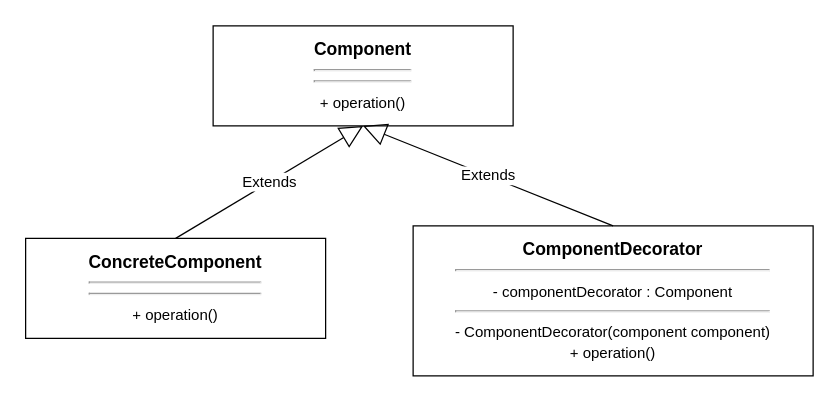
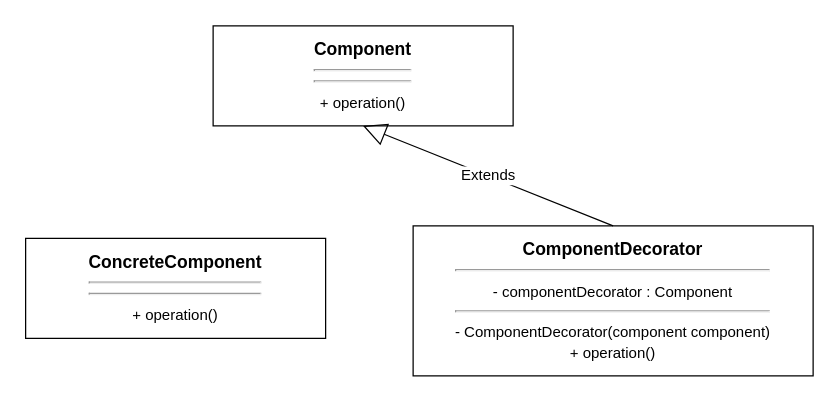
edge "ConcreteComponent + operation()" -> "Component + operation()": removed, label "Extends"
